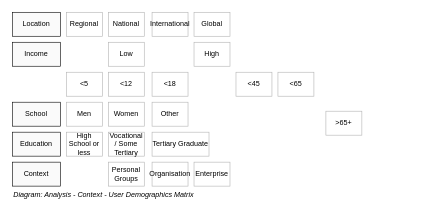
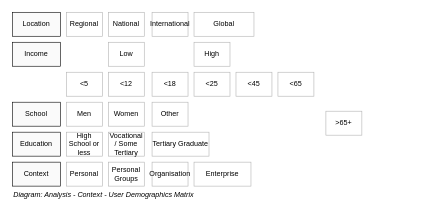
node "Global": size 36x24 -> 60x24
node "<25": added
node "Personal": added
node "Enterprise": size 36x24 -> 57x24
